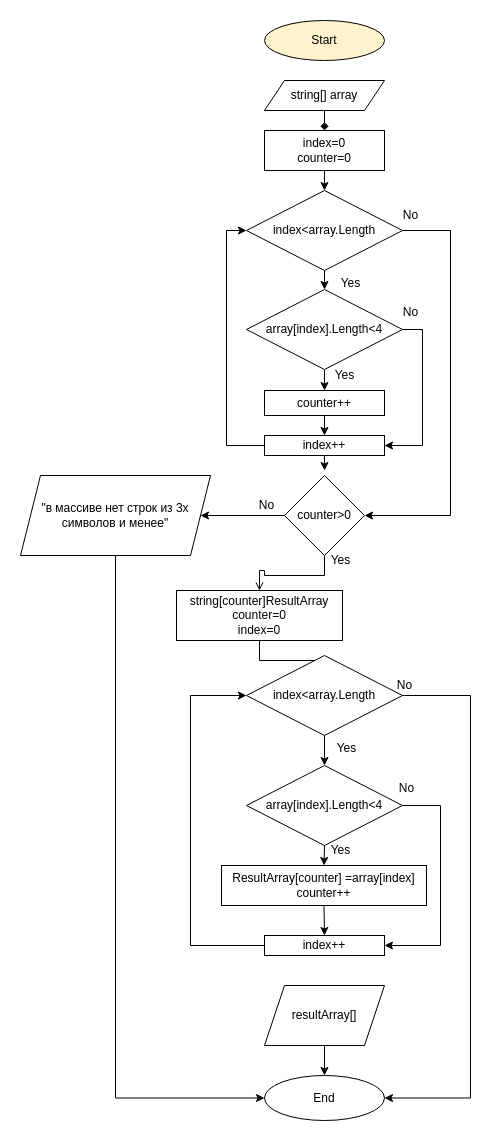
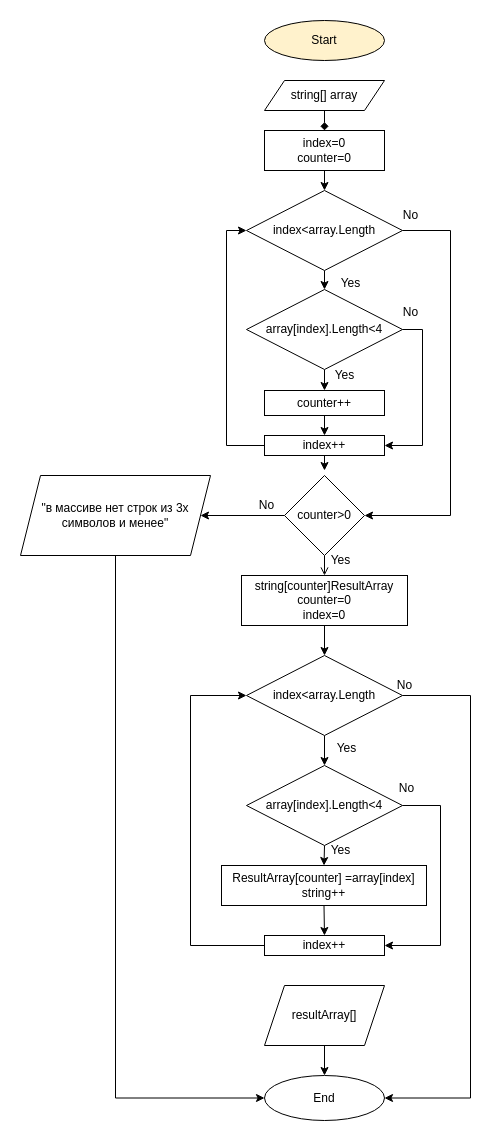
node "string[counter]ResultArray counter=0 index=0": moved (260, 616) -> (325, 601)
node "ResultArray[counter] =array[index] counter++": label "ResultArray[counter] =array[index] counter++" -> "ResultArray[counter] =array[index] string++"
